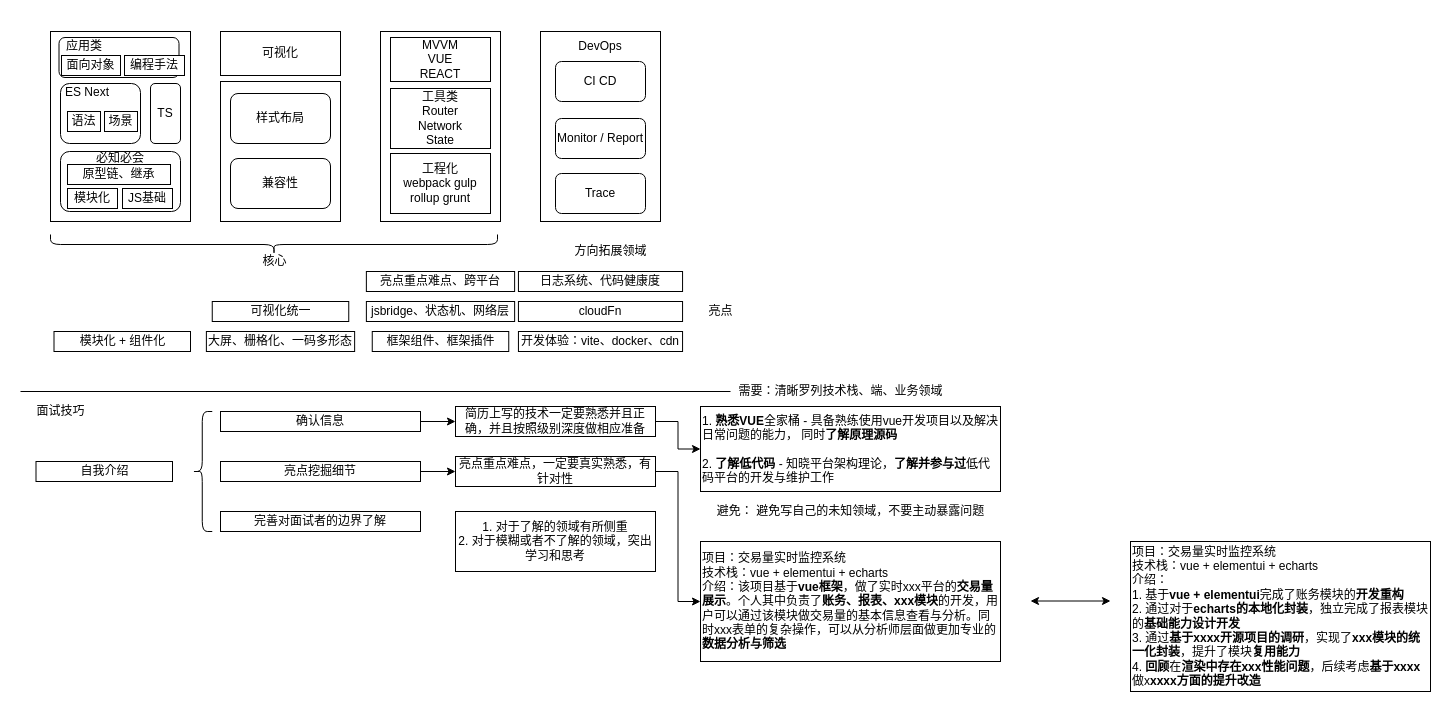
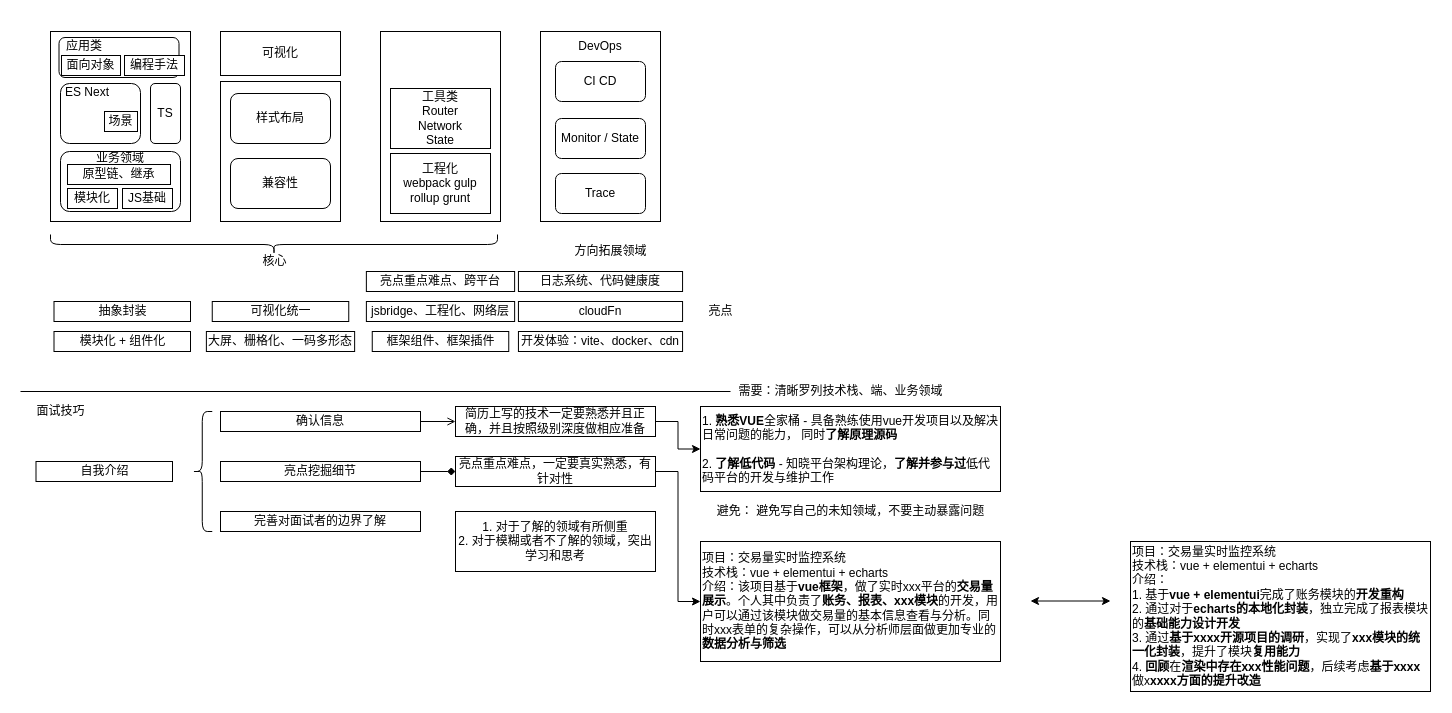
node "MVVM VUE REACT": removed
node "语法": removed
node "Monitor / Report": label "Monitor / Report" -> "Monitor / State"
node "必知必会": label "必知必会" -> "业务领域"
node "抽象封装": added
node "jsbridge、状态机、网络层": label "jsbridge、状态机、网络层" -> "jsbridge、工程化、网络层"
edge "确认信息" -> "简历上写的技术一定要熟悉并且正确，并且按照级别深度做相应准备": arrowhead classic -> open
edge "亮点挖掘细节" -> "亮点重点难点，一定要真实熟悉，有针对性": arrowhead classic -> diamond
